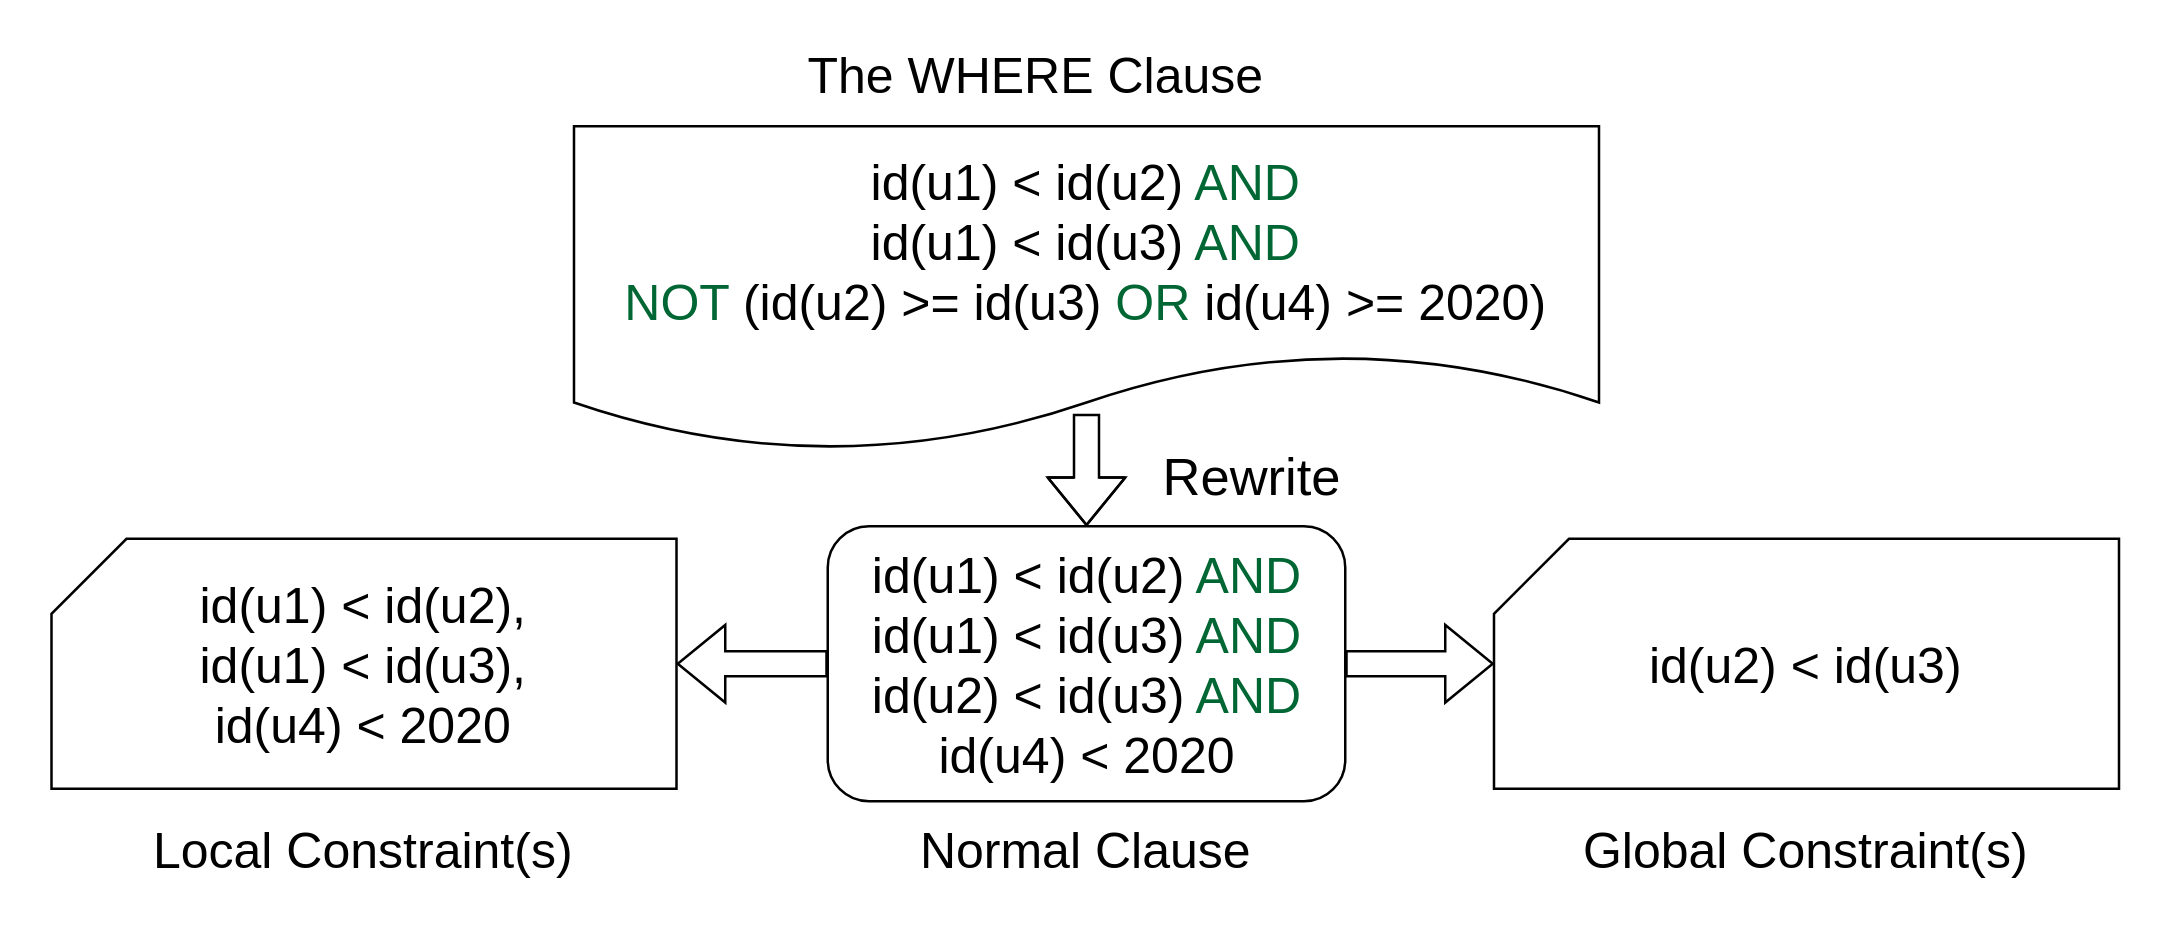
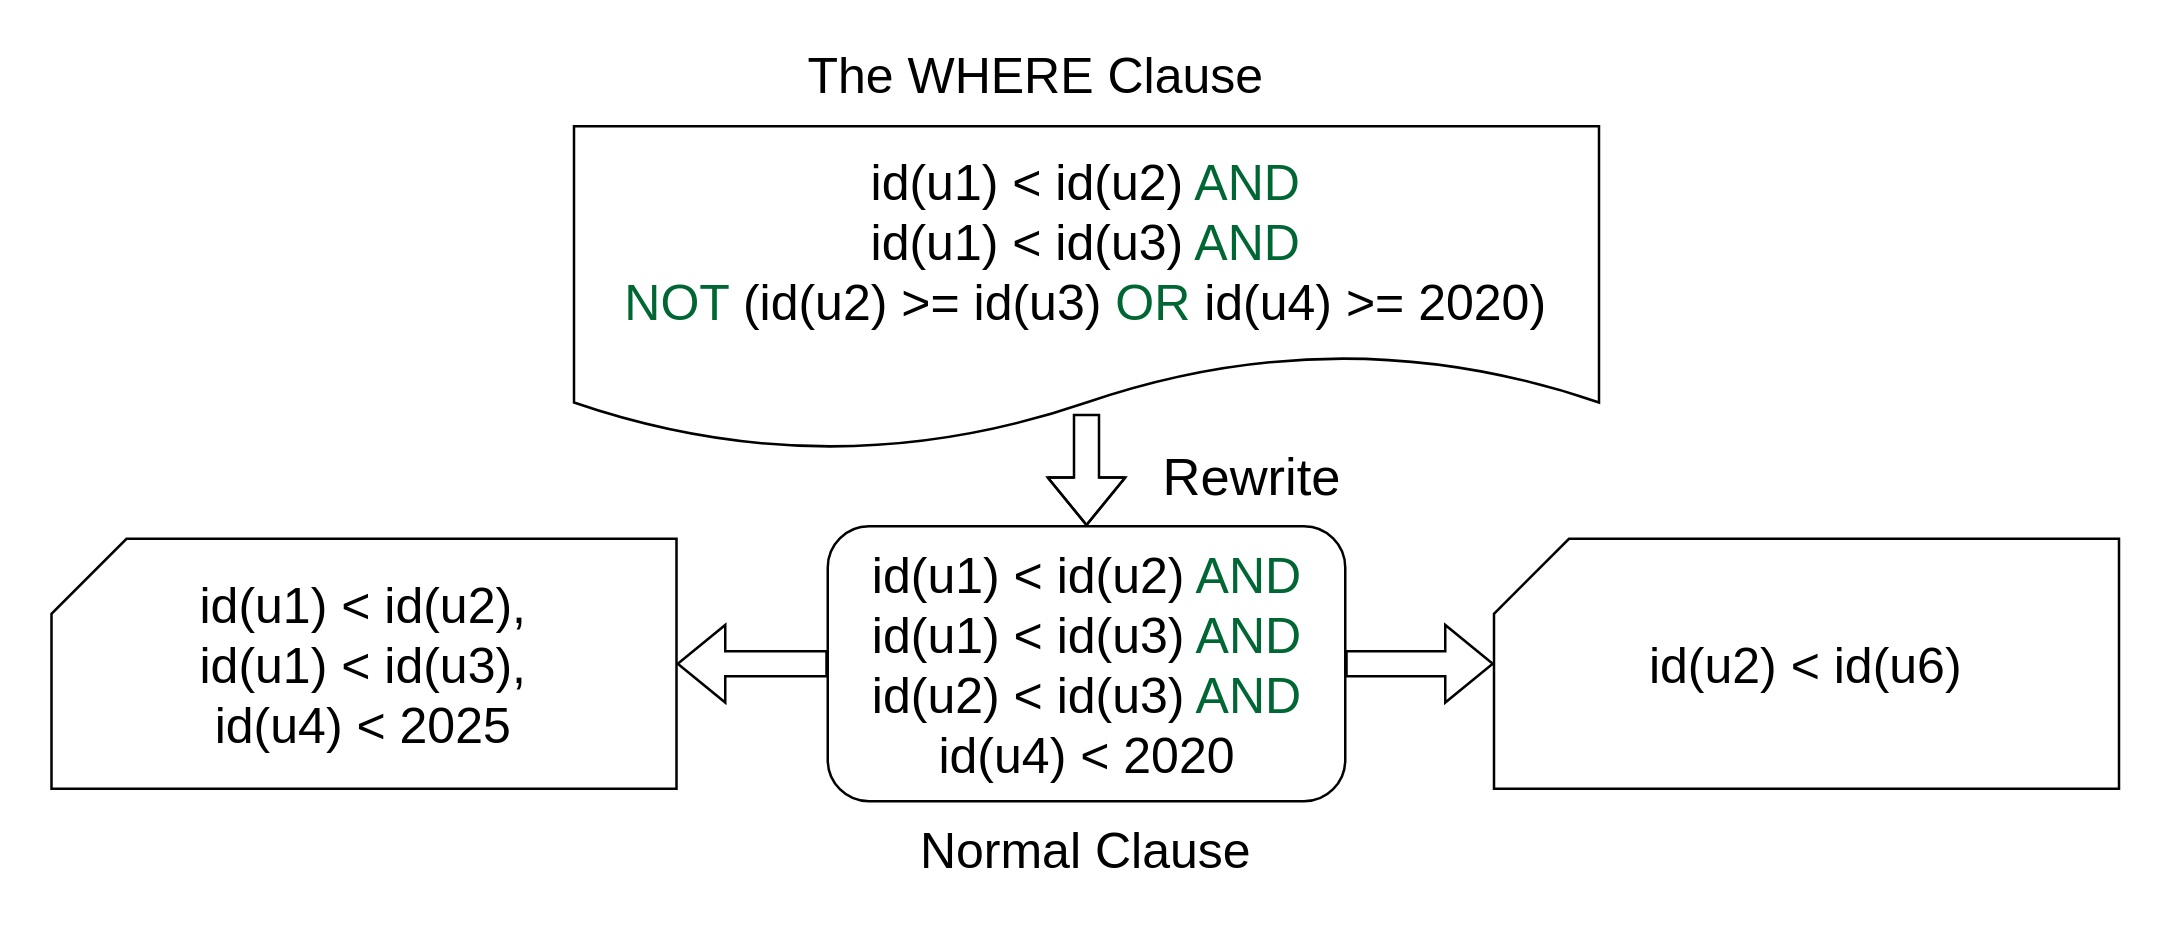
node "id(u1) < id(u2),id(u1) < id(u3),id(u4) < 2020": label "id(u1) < id(u2),id(u1) < id(u3),id(u4) < 2020" -> "id(u1) < id(u2),id(u1) < id(u3),id(u4) < 2025"
node "id(u2) < id(u3)": label "id(u2) < id(u3)" -> "id(u2) < id(u6)"
node "Local Constraint(s)": removed
node "Global Constraint(s)": removed
